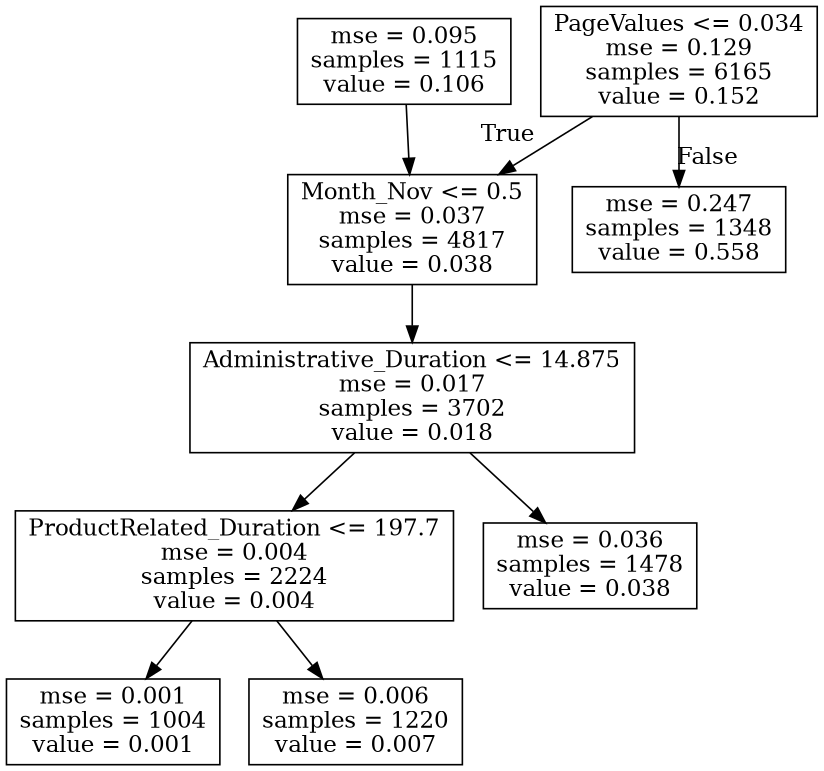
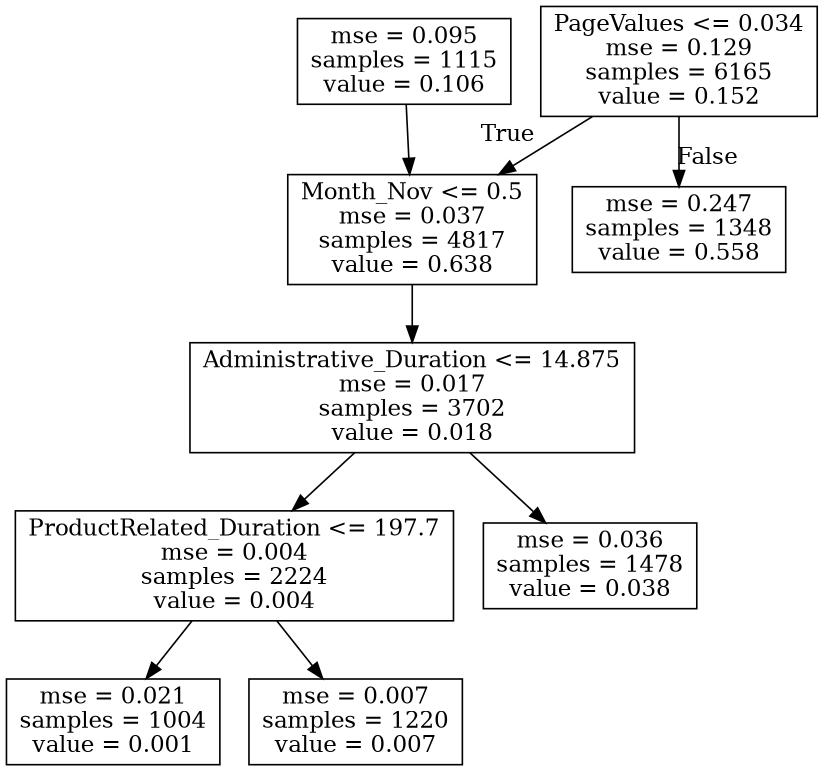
node "Month_Nov <= 0.5 mse = 0.037 samples = 4817 value = 0.038": label "Month_Nov <= 0.5 mse = 0.037 samples = 4817 value = 0.038" -> "Month_Nov <= 0.5 mse = 0.037 samples = 4817 value = 0.638"
node "mse = 0.001 samples = 1004 value = 0.001": label "mse = 0.001 samples = 1004 value = 0.001" -> "mse = 0.021 samples = 1004 value = 0.001"
node "mse = 0.006 samples = 1220 value = 0.007": label "mse = 0.006 samples = 1220 value = 0.007" -> "mse = 0.007 samples = 1220 value = 0.007"
